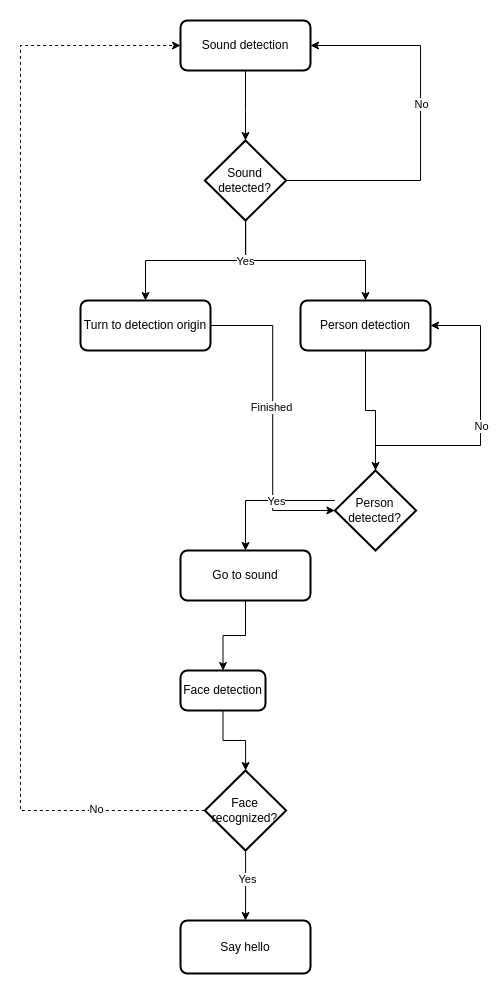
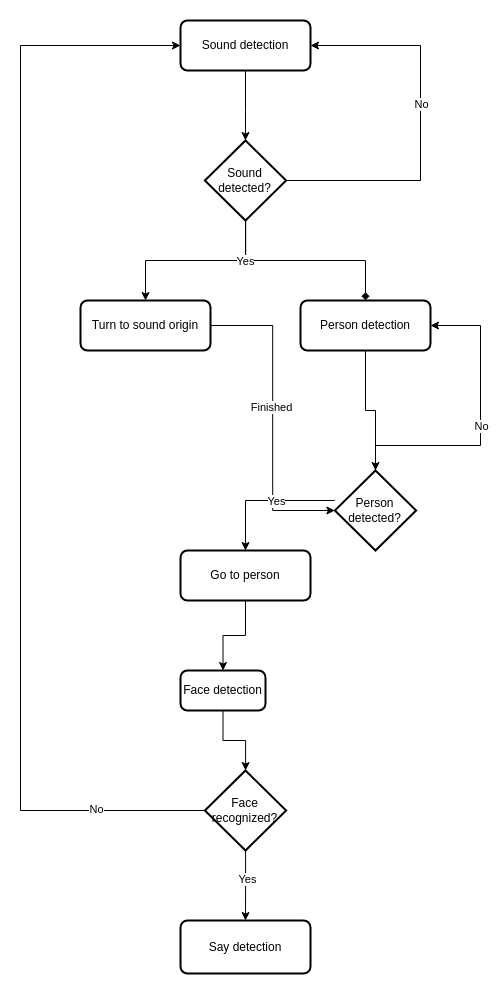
edge "Sound detected?" -> "Person detection": arrowhead classic -> diamond
node "Turn to detection origin": label "Turn to detection origin" -> "Turn to sound origin"
edge "Face recognized?" -> "Sound detection": style dashed -> solid
node "Go to sound": label "Go to sound" -> "Go to person"
node "Say hello": label "Say hello" -> "Say detection"
